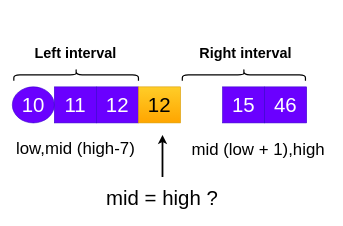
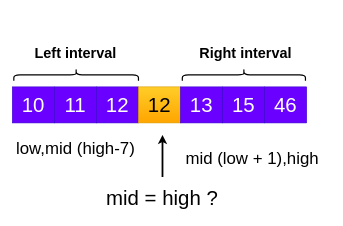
node "10": shape ellipse -> rectangle
node "13": added
node "mid (low + 1),high": moved (258, 149) -> (252, 158)
